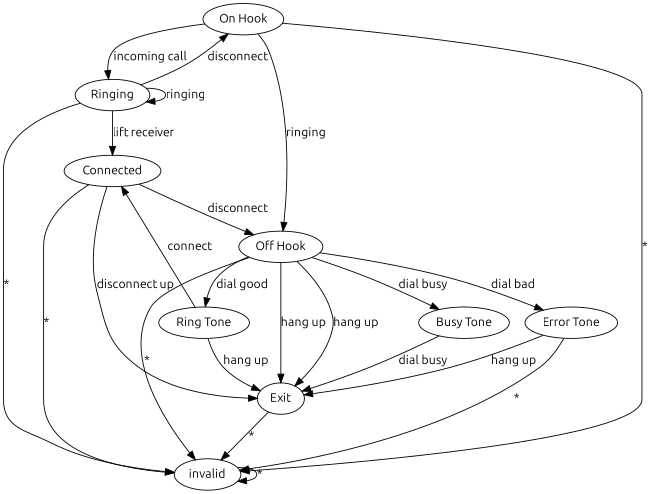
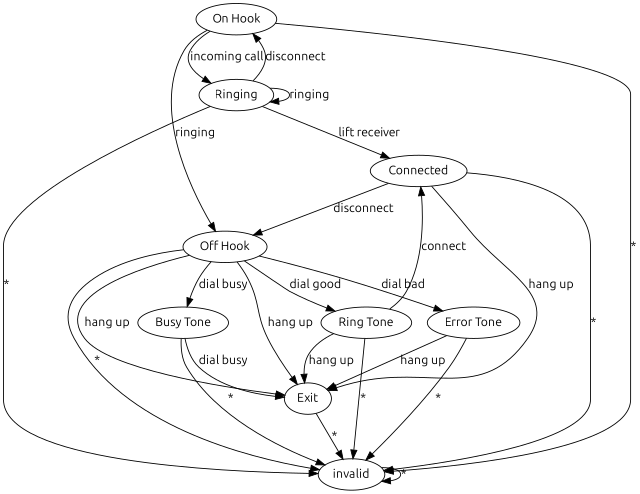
edge "Connected" -> "Exit": label "disconnect up" -> "hang up"
edge "Ring Tone" -> "invalid": added, label "*"
edge "Busy Tone" -> "invalid": added, label "*"
